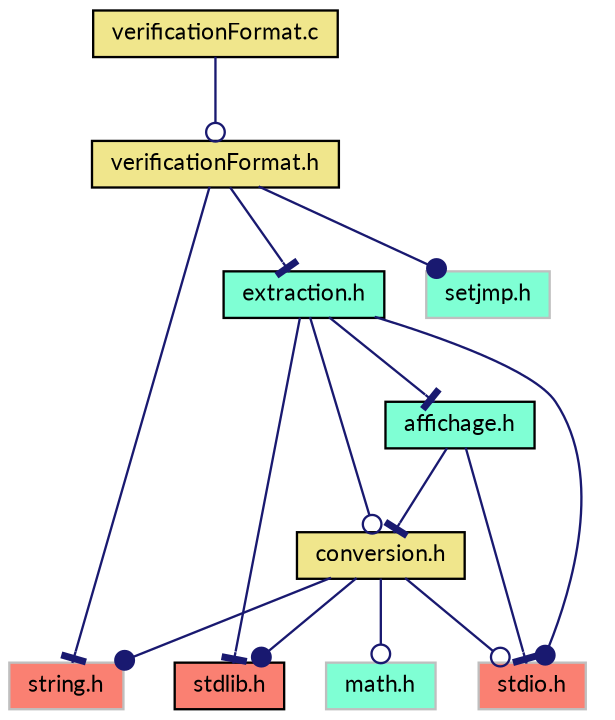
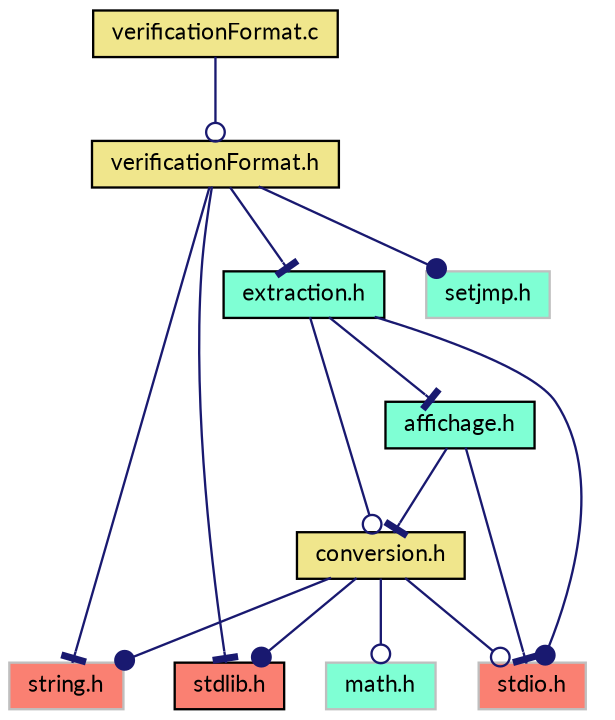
edge "extraction.h" -> "stdlib.h": now "verificationFormat.h" -> "stdlib.h"
